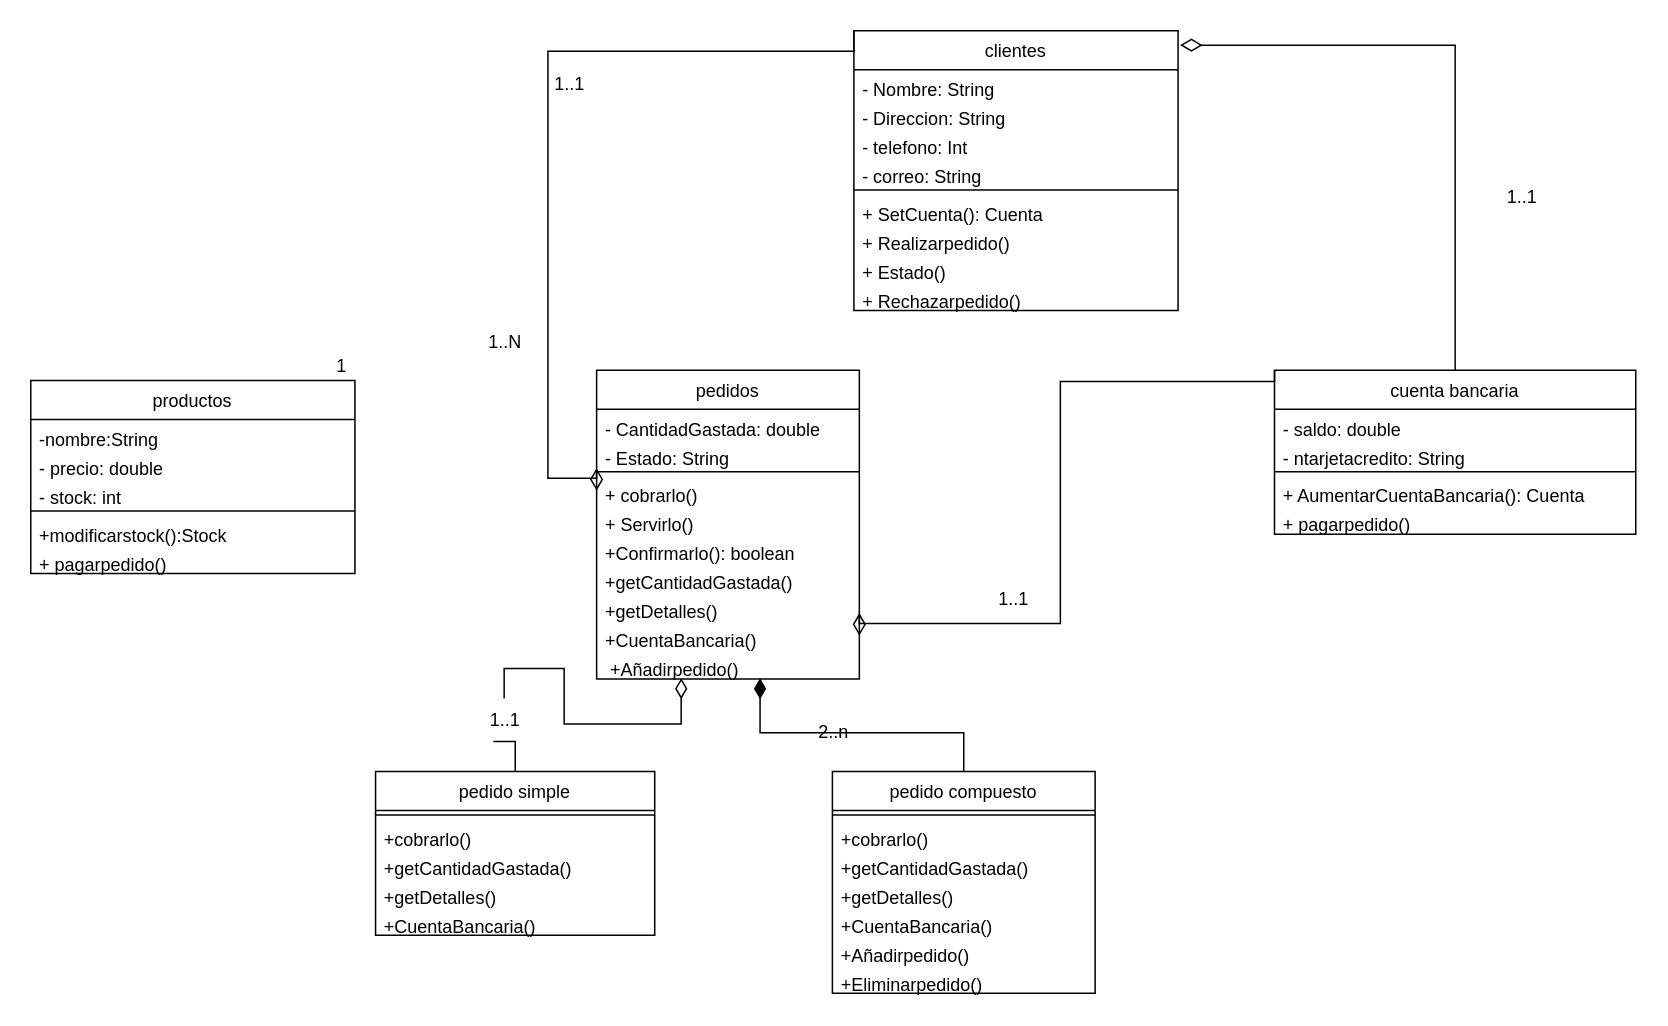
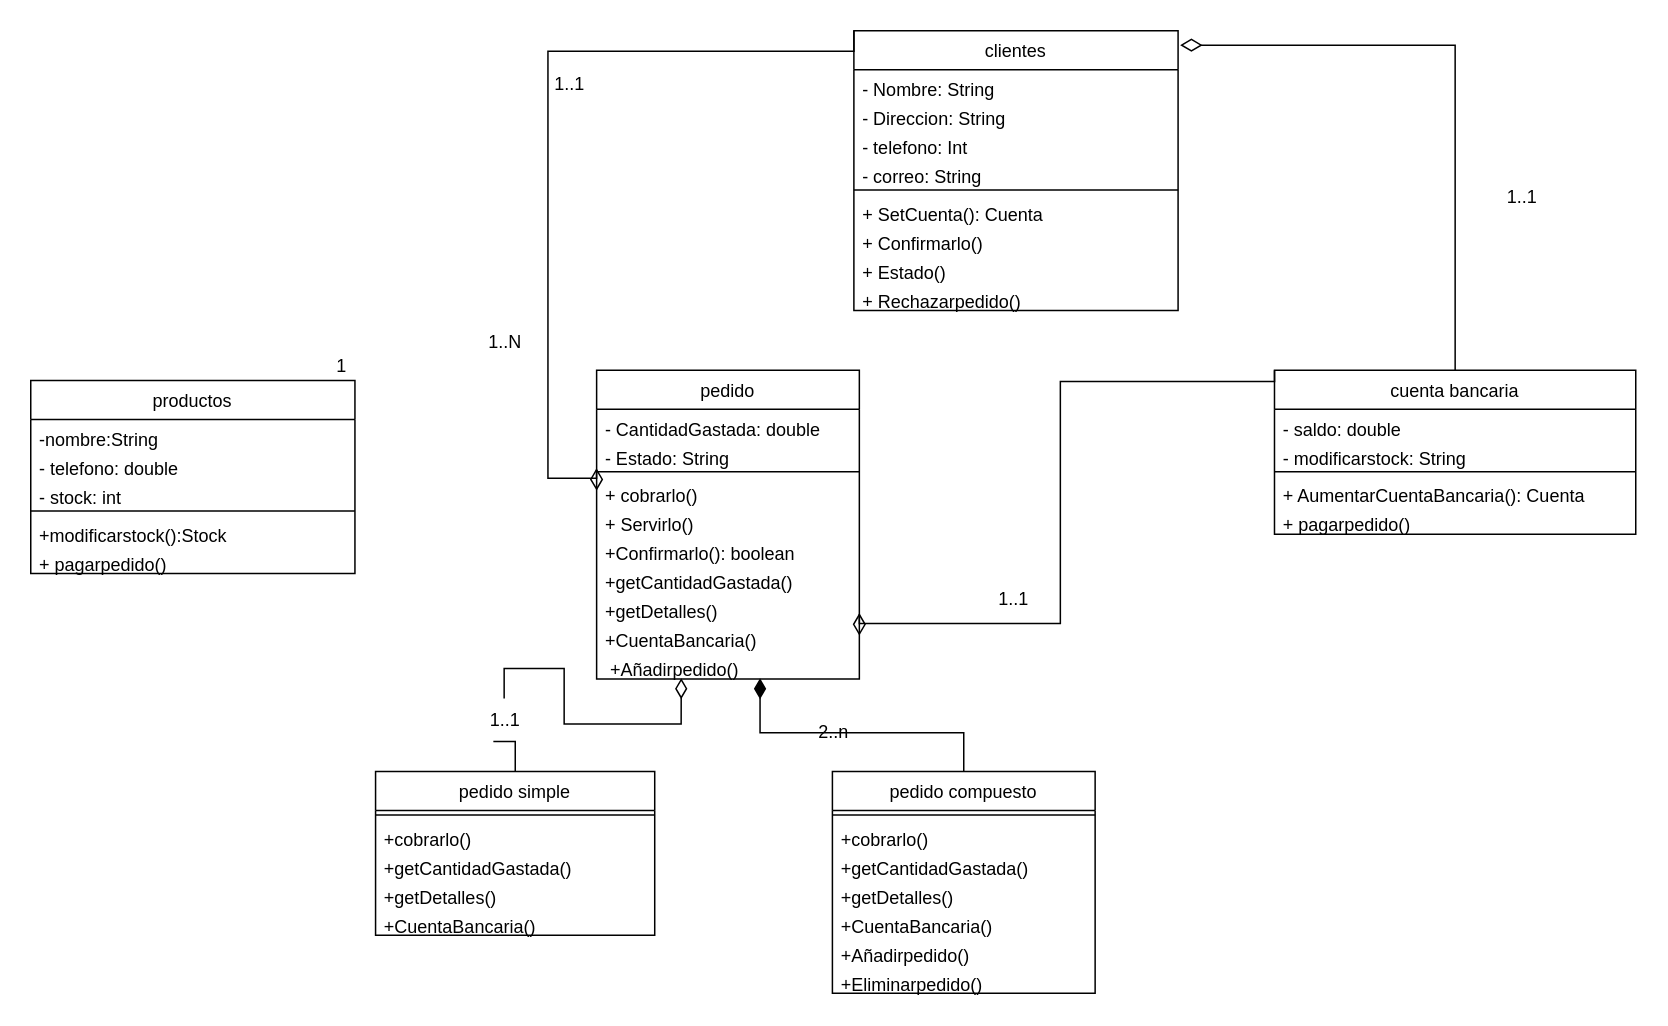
node "+ Realizarpedido()": label "+ Realizarpedido()" -> "+ Confirmarlo()"
node "pedidos": label "pedidos" -> "pedido"
node "- ntarjetacredito: String": label "- ntarjetacredito: String" -> "- modificarstock: String"
node "- precio: double": label "- precio: double" -> "- telefono: double"
